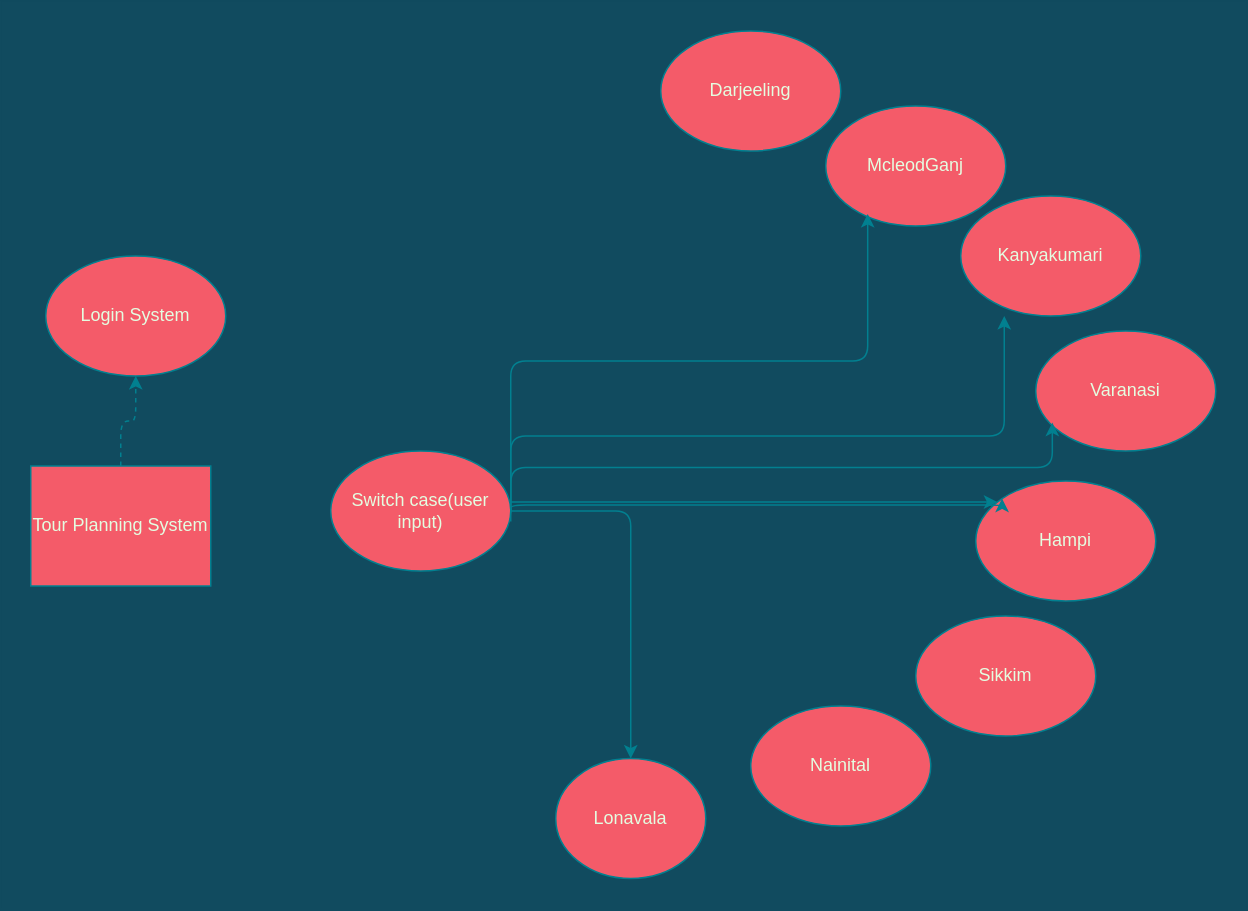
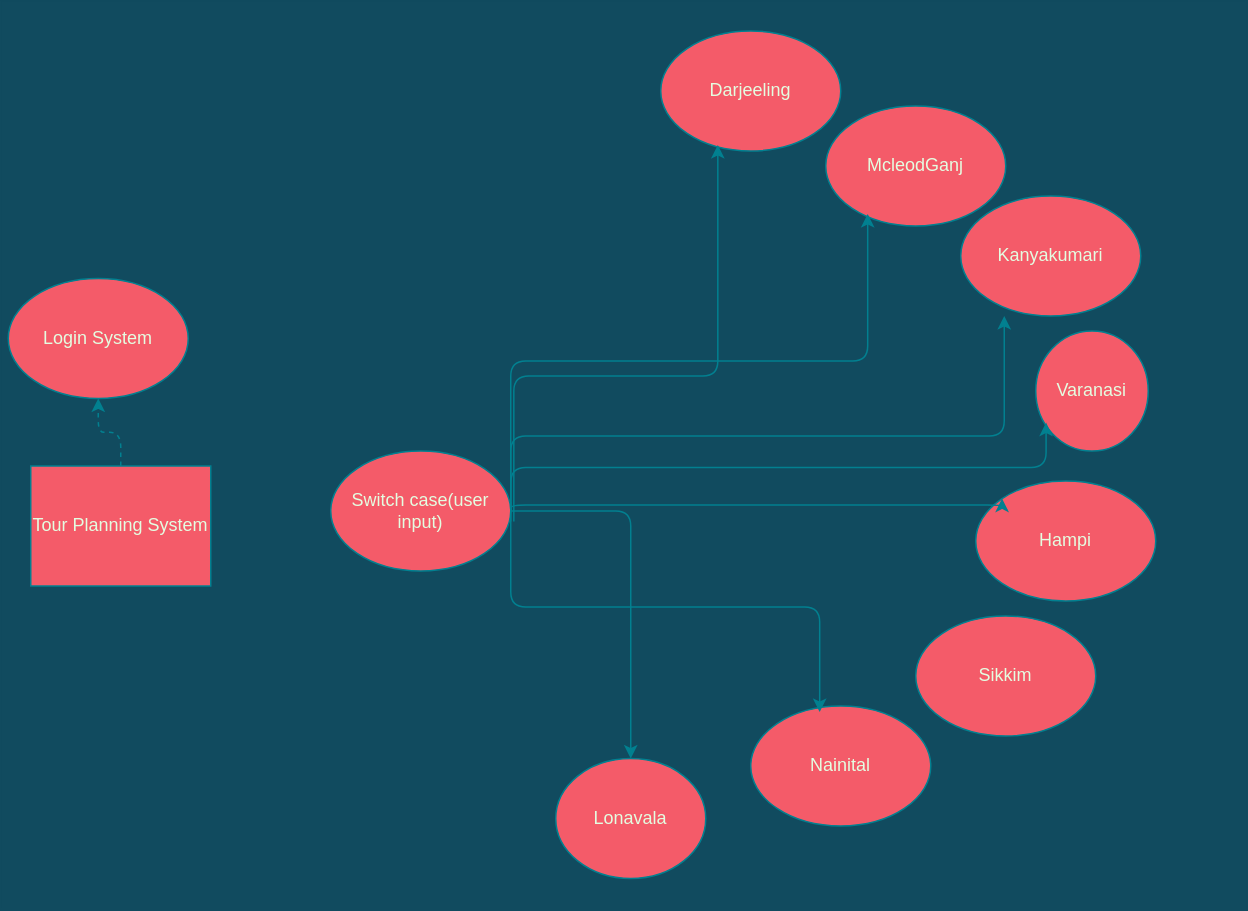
node "Login System": moved (136, 316) -> (98, 338)
edge "Switch case(user input)" -> "Darjeeling": added
node "Varanasi": size 180x120 -> 113x120
edge "Switch case(user input)" -> "Hampi": now "Switch case(user input)" -> "Nainital"
